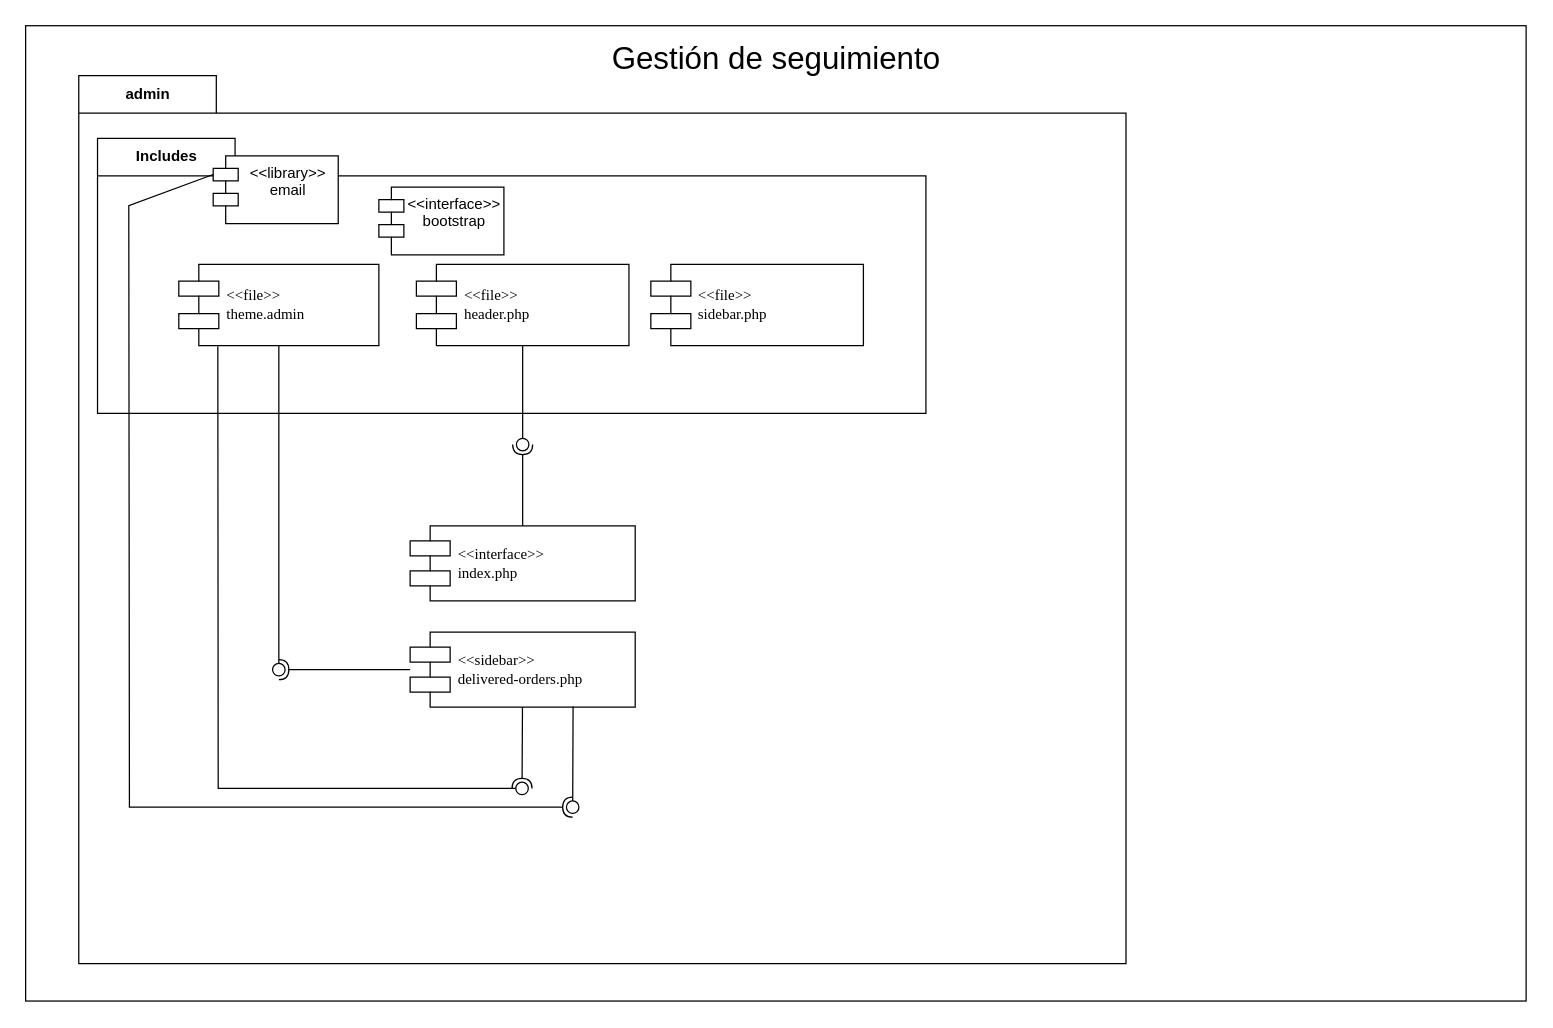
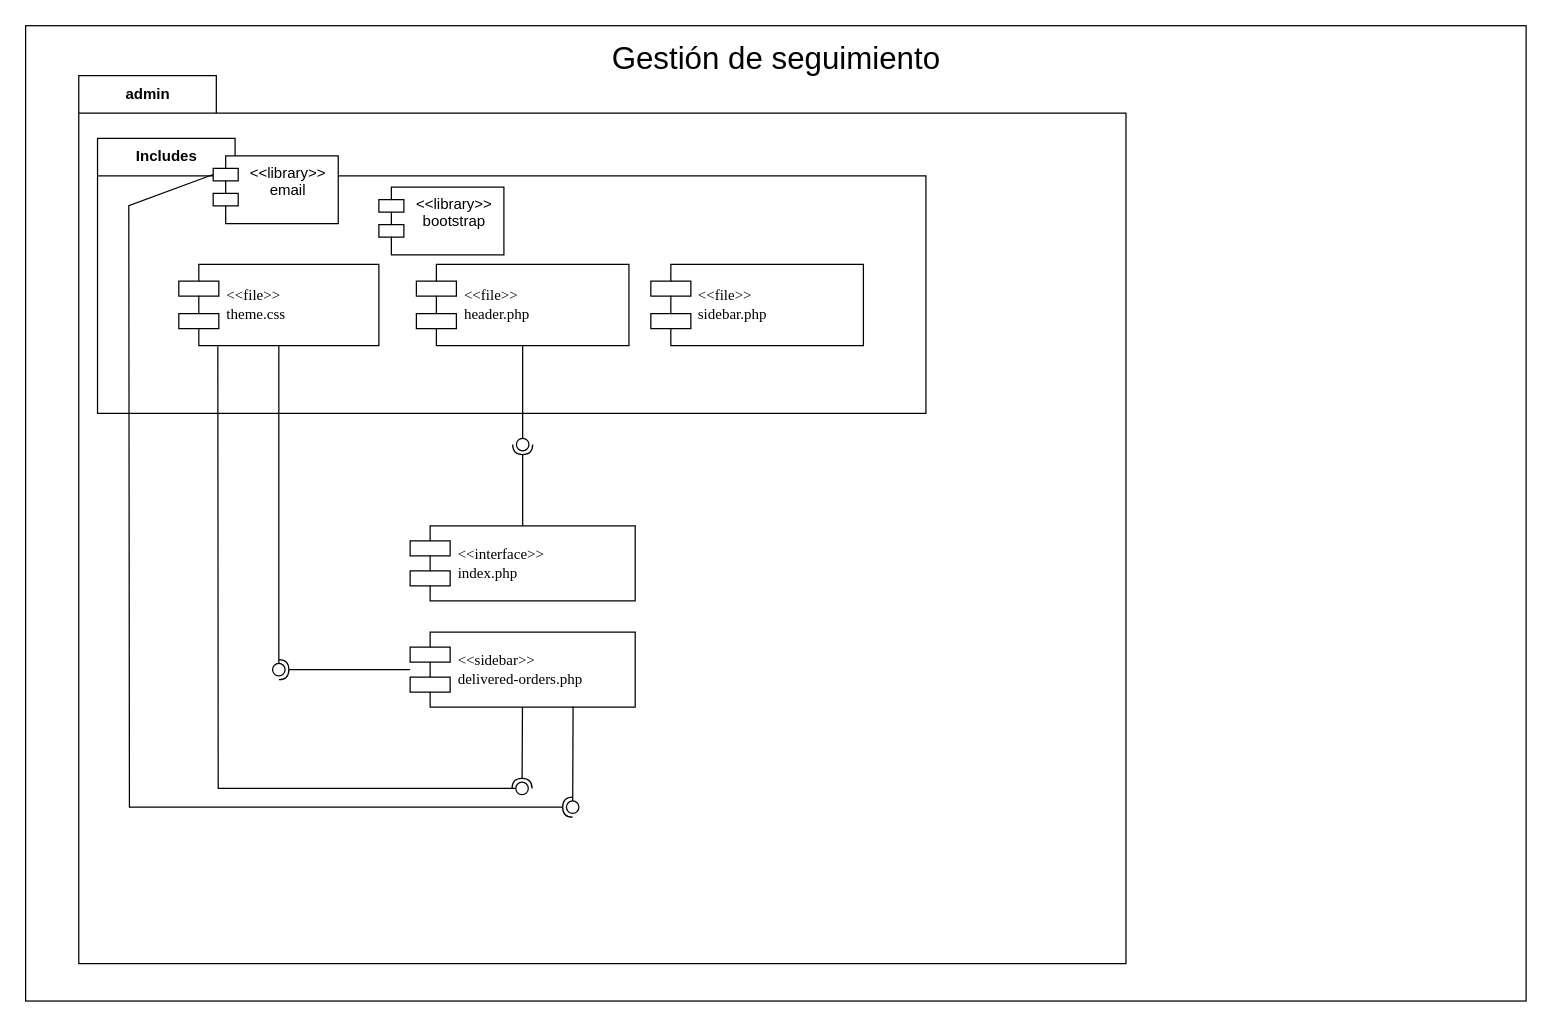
node "<<interface>> bootstrap": label "<<interface>> bootstrap" -> "<<library>> bootstrap"
node "<<file>> theme.admin": label "<<file>> theme.admin" -> "<<file>> theme.css"
